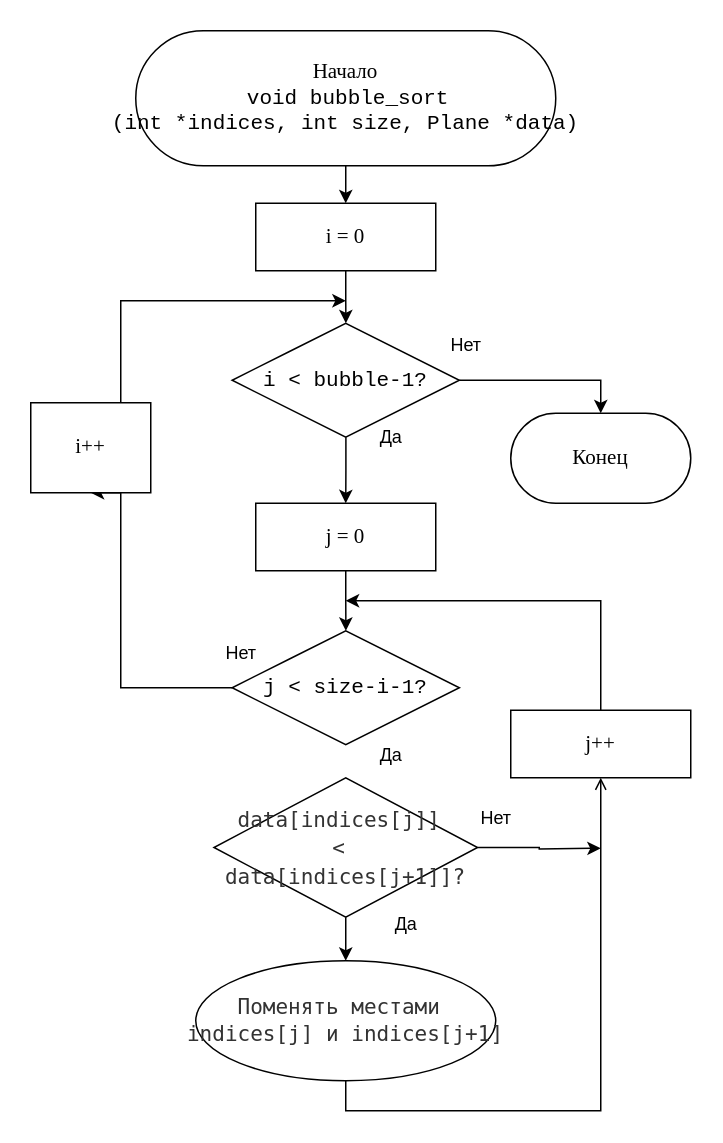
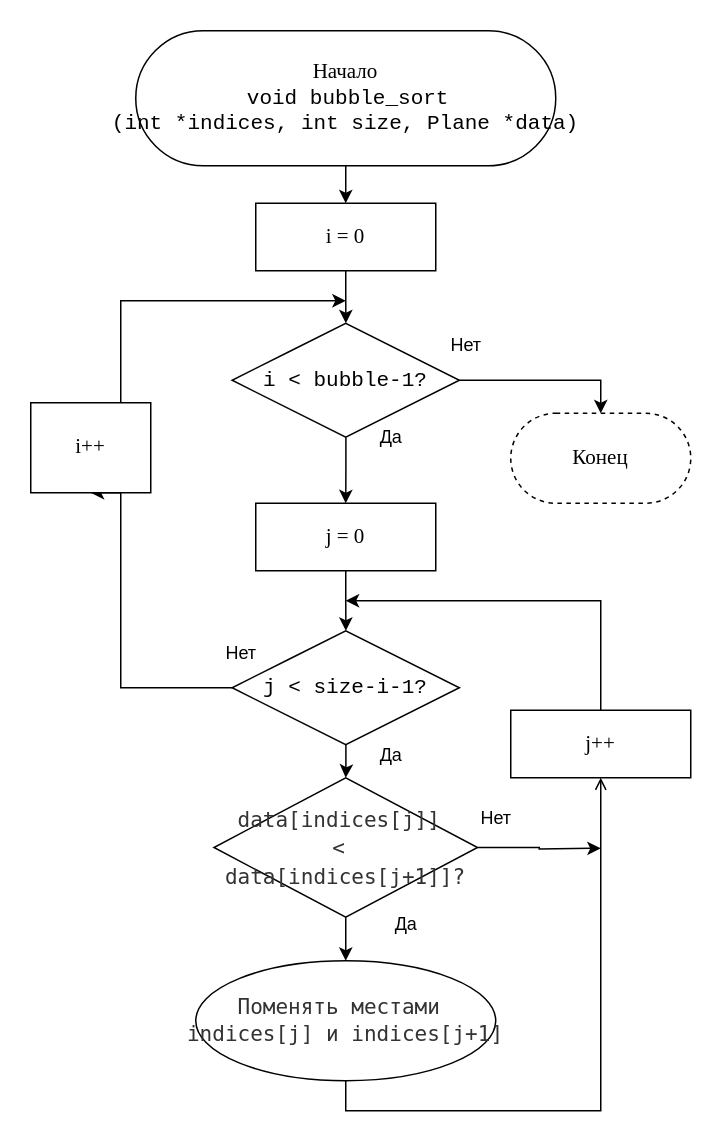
node "Конец": style solid -> dashed
edge "j < size-i-1?" -> "data[indices[j]] < data[indices[j+1]]?": added
